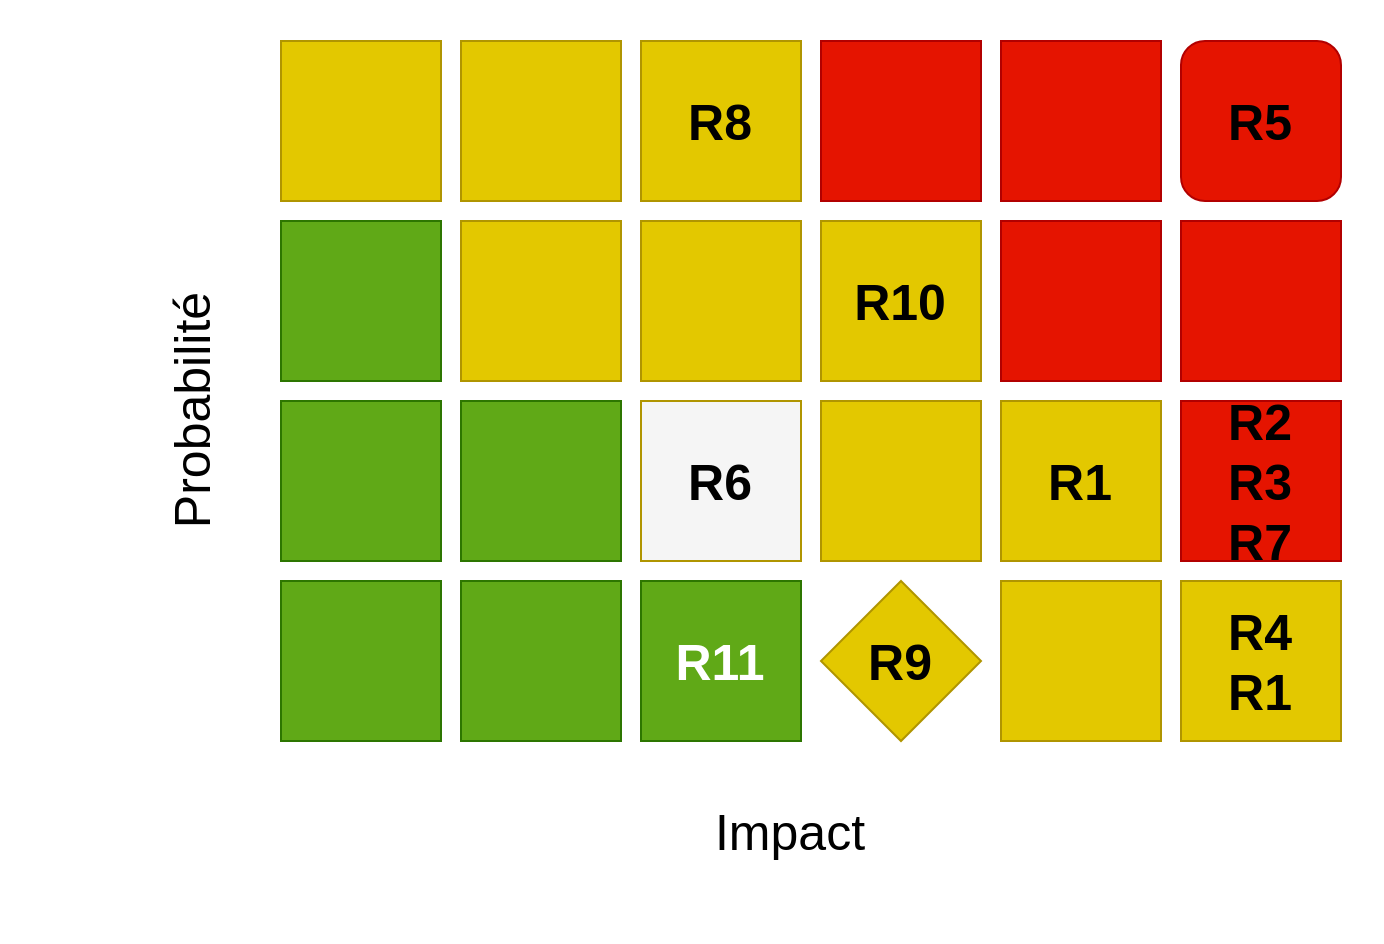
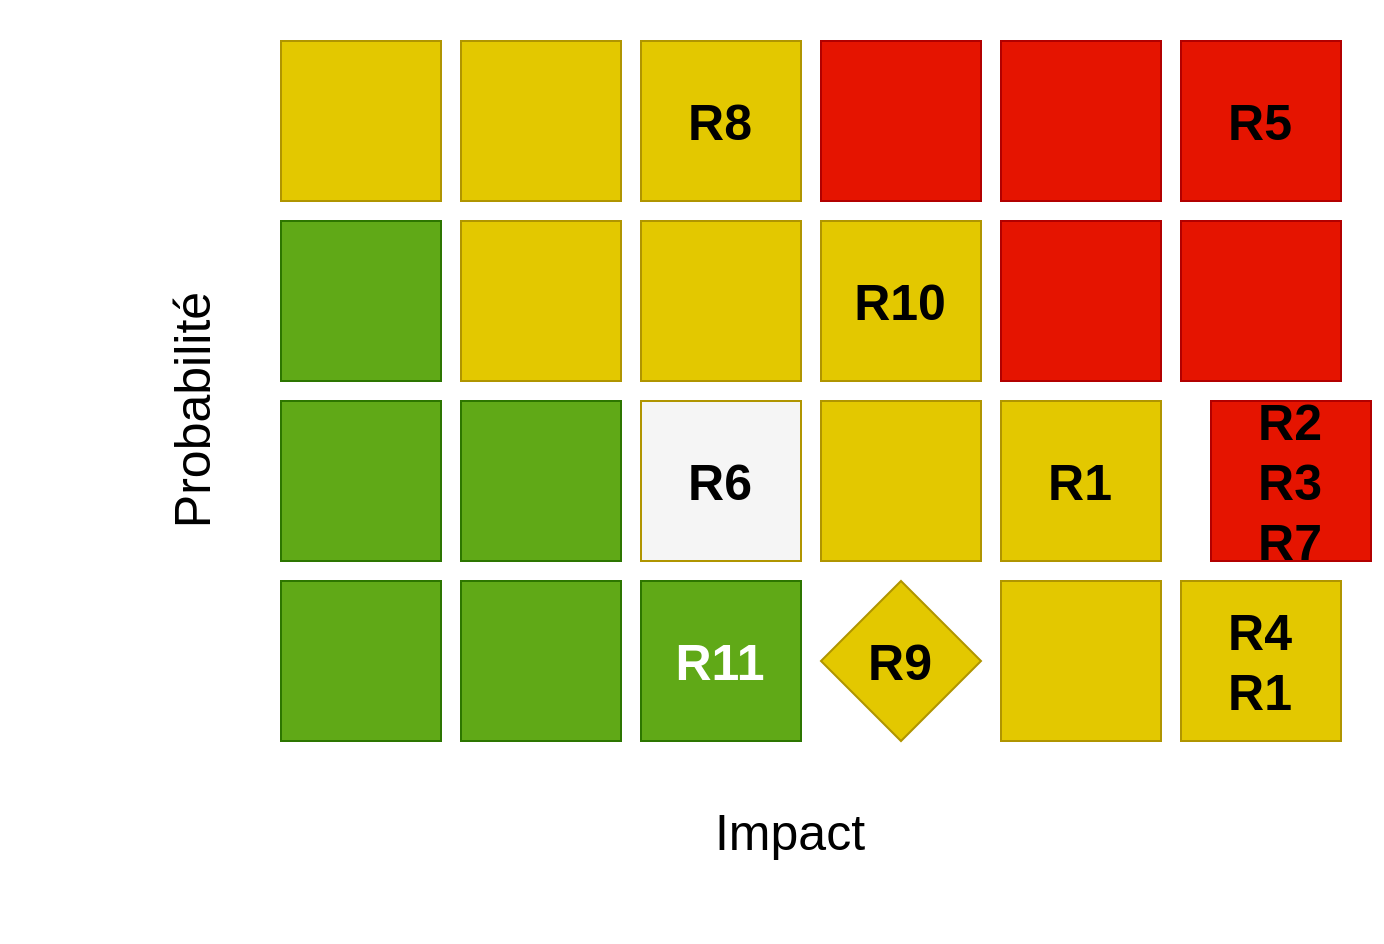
node "R5": shape rounded rectangle -> rectangle
node "R2 R3 R7": moved (1261, 481) -> (1291, 481)
